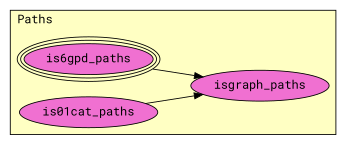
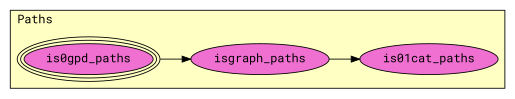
node "is6gpd_paths": label "is6gpd_paths" -> "is0gpd_paths"
edge "is01cat_paths" -> "isgraph_paths": reversed
